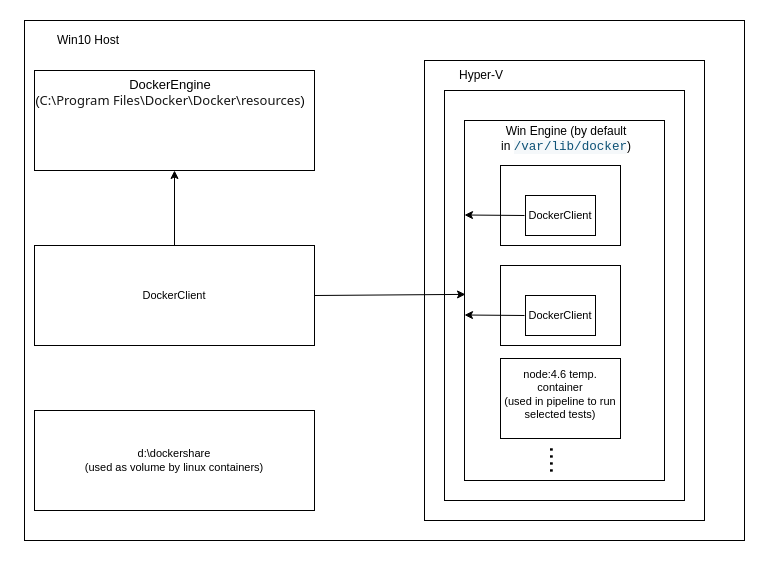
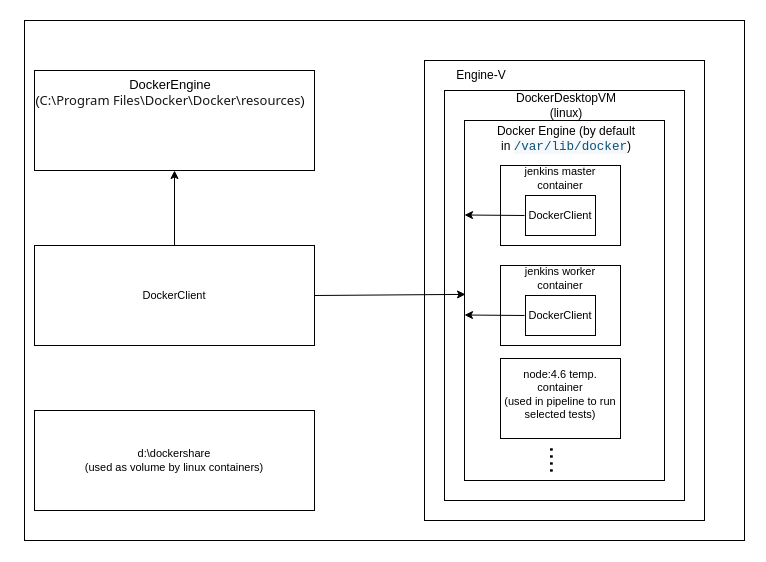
node "Win10 Host": removed
node "Hyper-V": label "Hyper-V" -> "Engine-V"
node "DockerDesktopVM (linux)": added
node "Win Engine (by default in /var/lib/docker)": label "Win Engine (by default in /var/lib/docker)" -> "Docker Engine (by default in /var/lib/docker)"
node "jenkins master container": added
node "jenkins worker container": added
